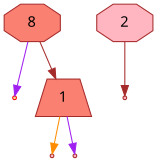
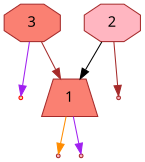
node "8": label "8" -> "3"
edge "2" -> "1": added
